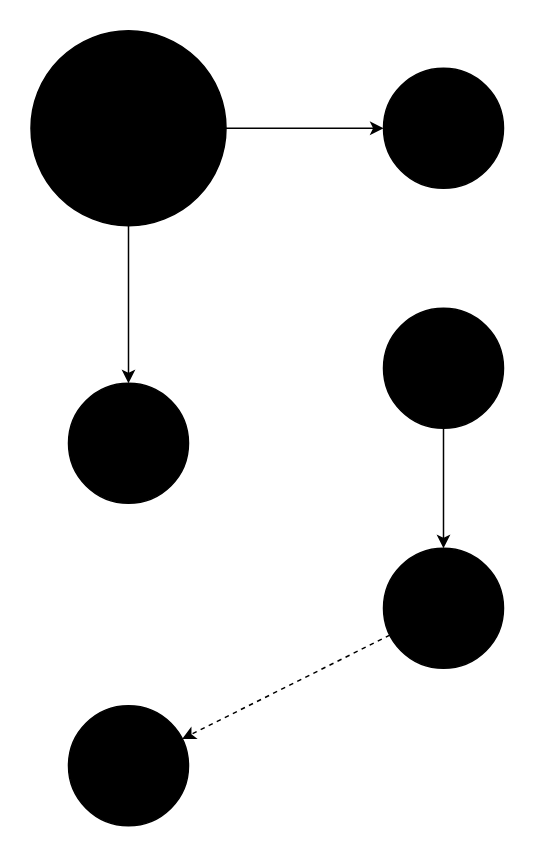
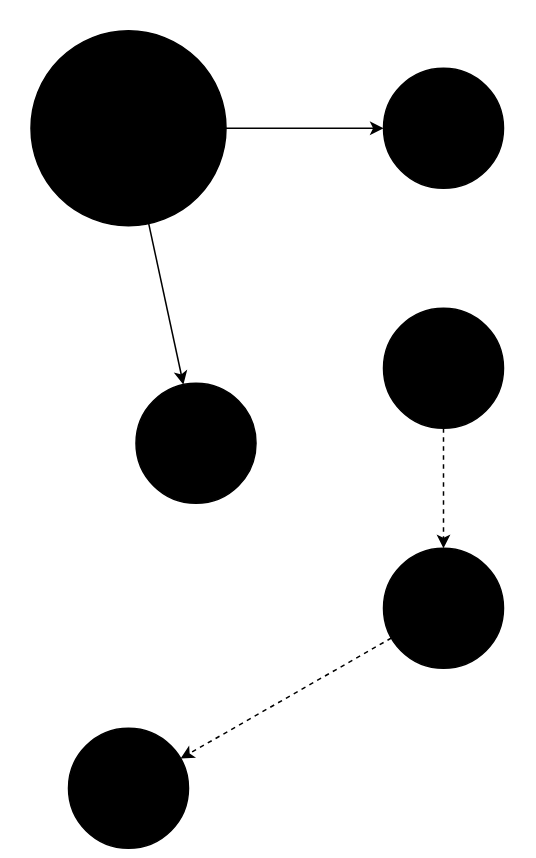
node "QUICK NAME": moved (128, 443) -> (196, 443)
edge "METADATA" -> "END HEADER": style solid -> dashed
node "QUERY": moved (128, 766) -> (128, 788)
